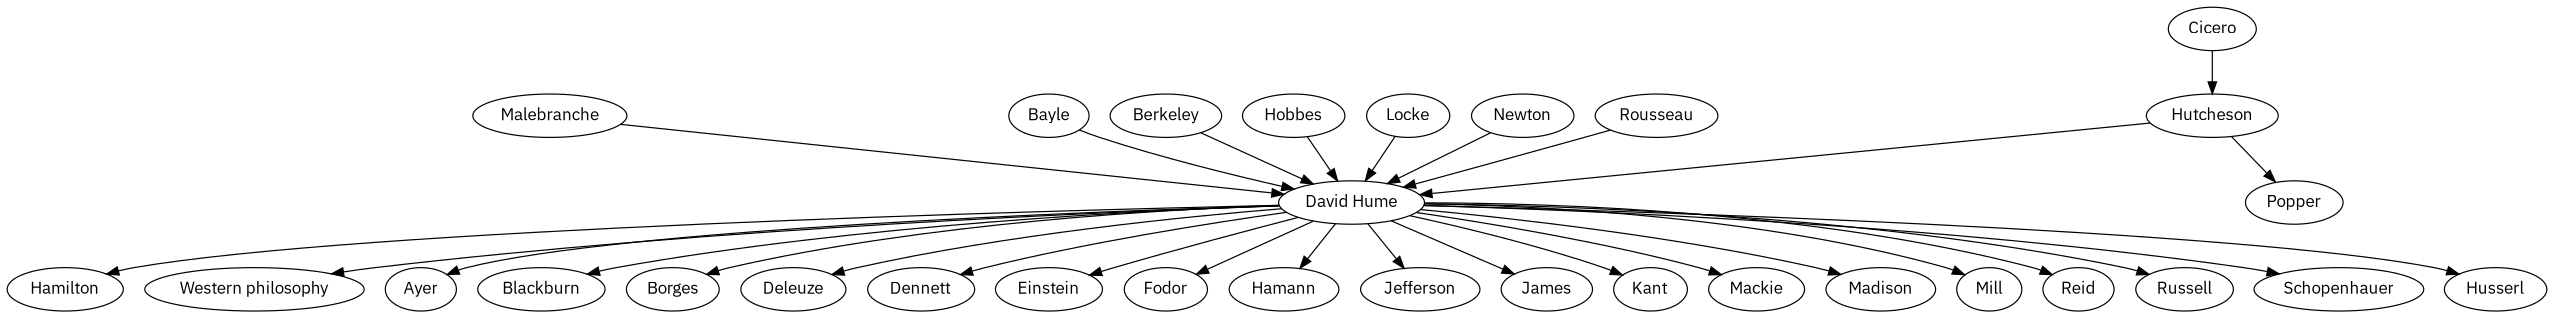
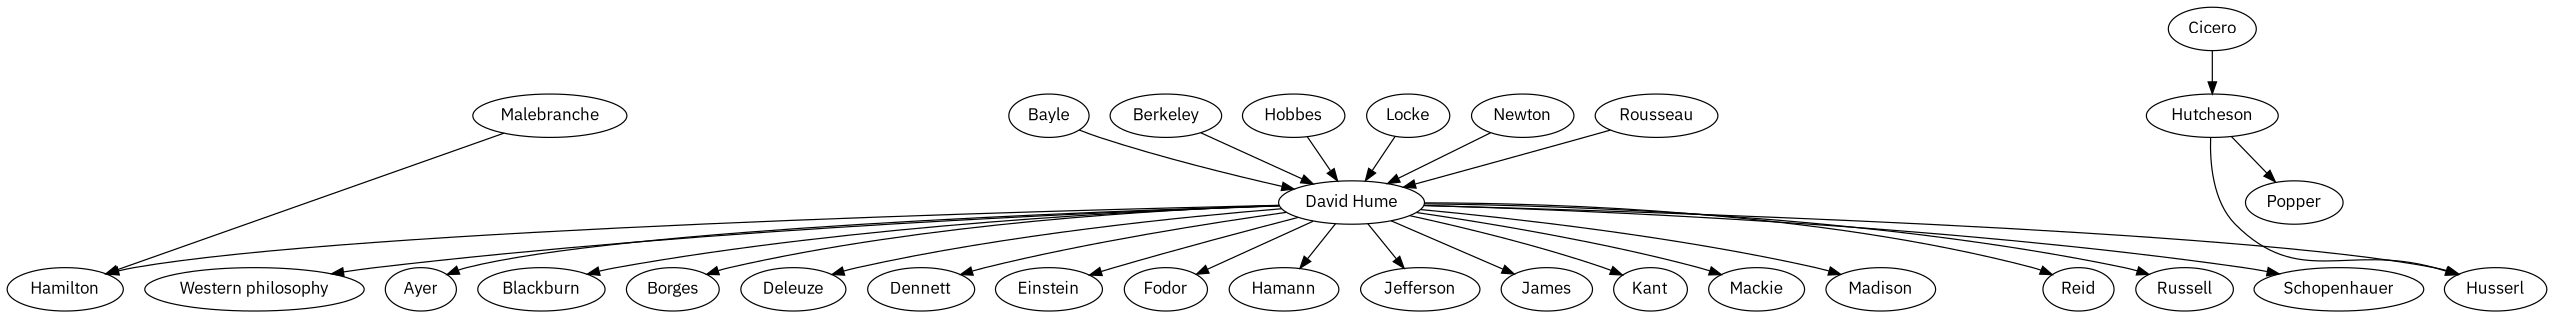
edge "Hutcheson" -> "David Hume": now "Hutcheson" -> "Husserl"
edge "Malebranche" -> "David Hume": now "Malebranche" -> "Hamilton"
node "Mill": removed
